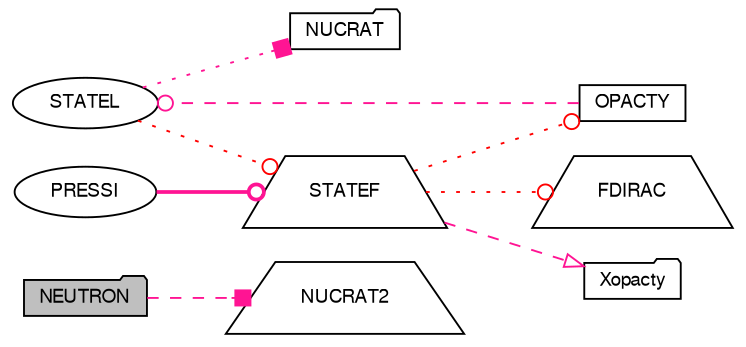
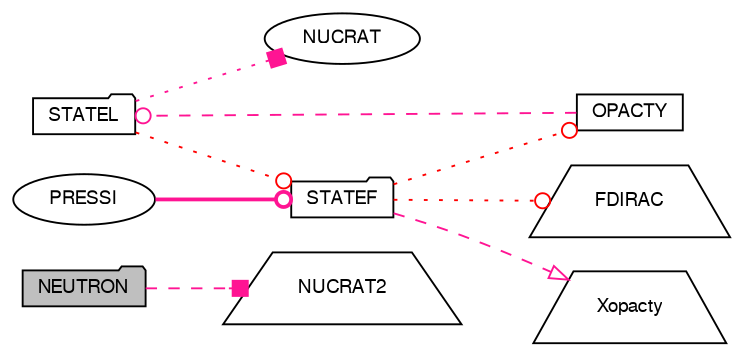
node "NUCRAT": shape folder -> ellipse
node "STATEL": shape ellipse -> folder
node "STATEF": shape trapezium -> folder
node "Xopacty": shape folder -> trapezium
